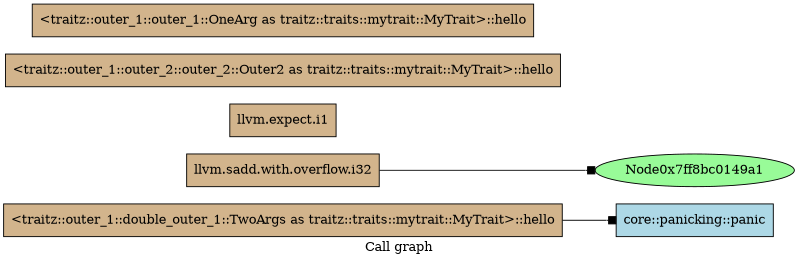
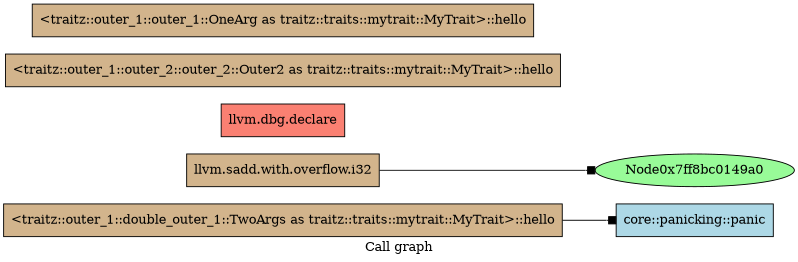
node "llvm.dbg.declare": added
node "llvm.expect.i1": removed
node "Node0x7ff8bc0149a1": label "Node0x7ff8bc0149a1" -> "Node0x7ff8bc0149a0"
